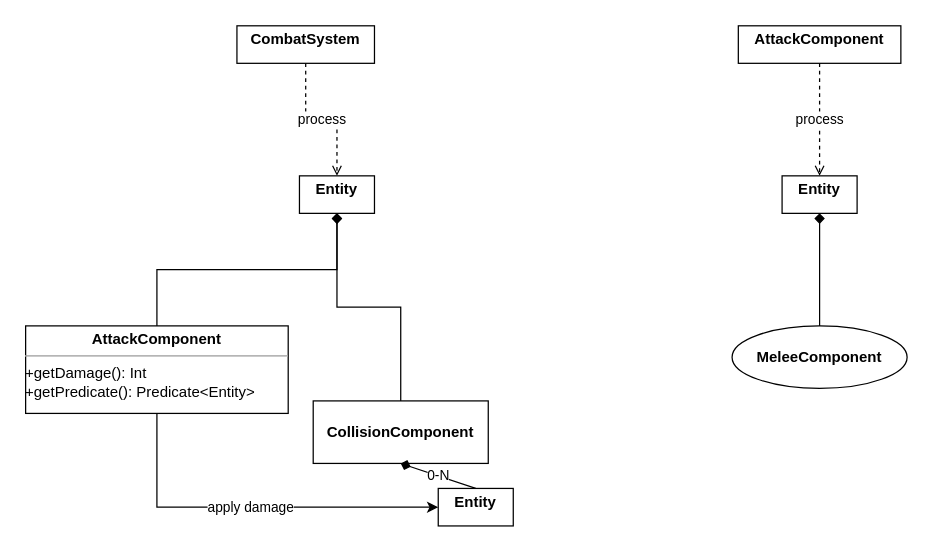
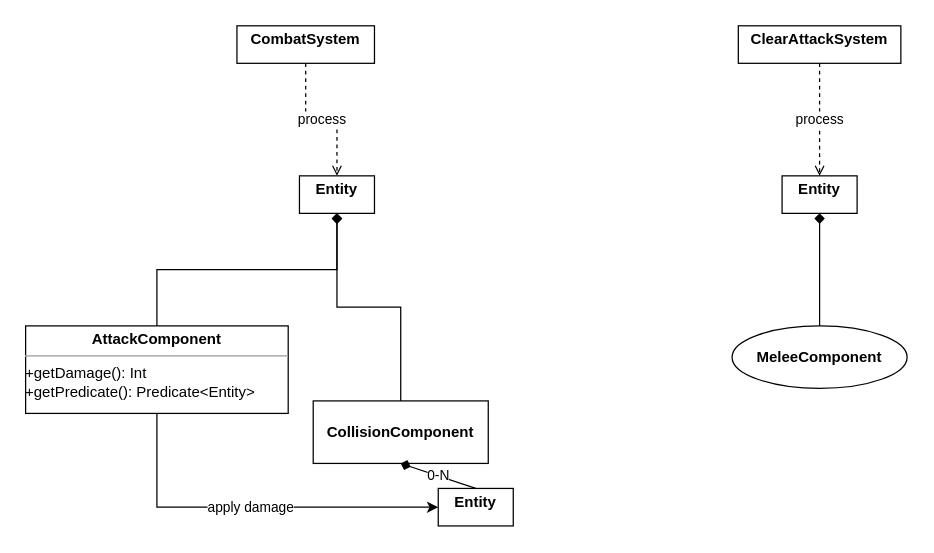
node "AttackComponent": label "AttackComponent" -> "ClearAttackSystem"
